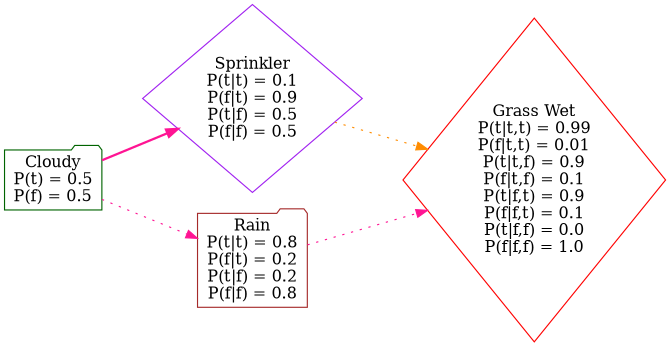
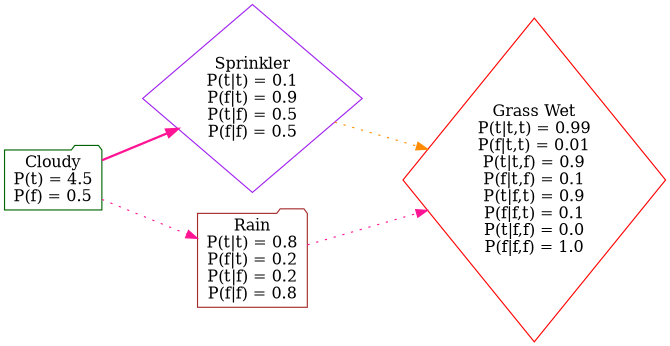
node "Cloudy P(t) = 0.5 P(f) = 0.5": label "Cloudy P(t) = 0.5 P(f) = 0.5" -> "Cloudy P(t) = 4.5 P(f) = 0.5"
